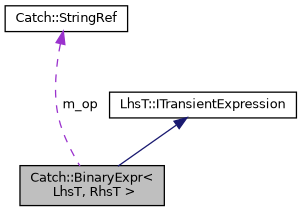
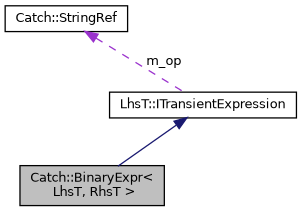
edge "Catch::BinaryExpr< LhsT, RhsT >" -> "Catch::StringRef": now "LhsT::ITransientExpression" -> "Catch::StringRef"
